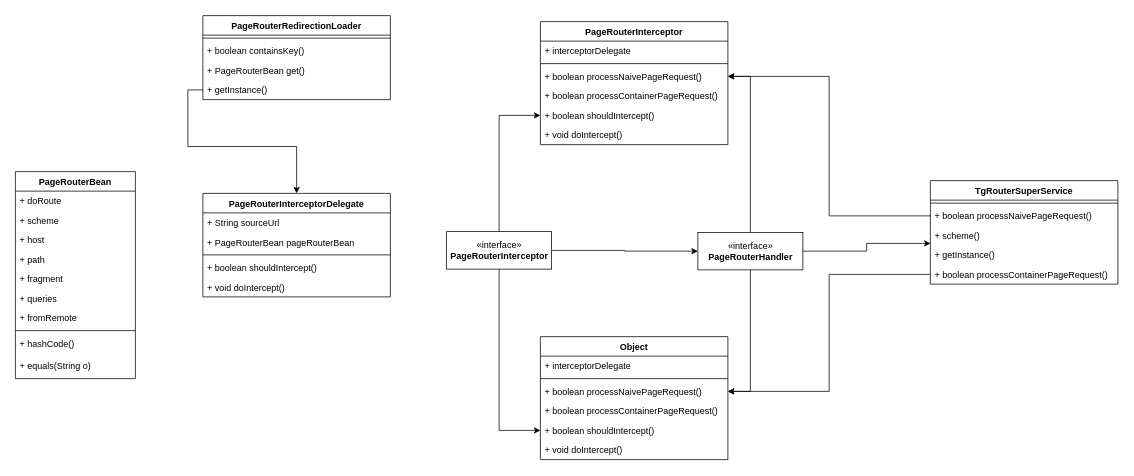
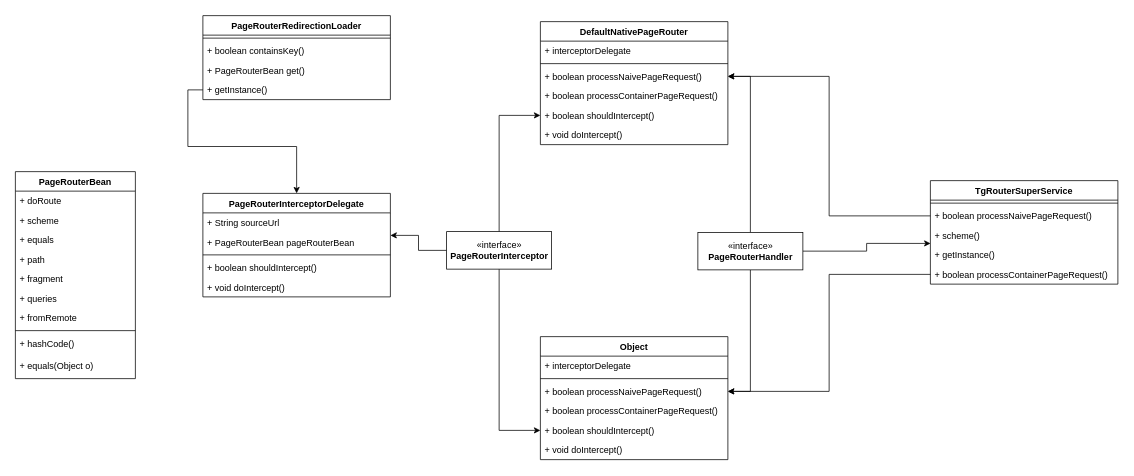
node "PageRouterInterceptor": label "PageRouterInterceptor" -> "DefaultNativePageRouter"
node "+ host": label "+ host" -> "+ equals"
edge "«interface» PageRouterInterceptor" -> "«interface» PageRouterHandler": now "«interface» PageRouterInterceptor" -> "+ PageRouterBean pageRouterBean"
node "+ equals(String o)": label "+ equals(String o)" -> "+ equals(Object o)"
